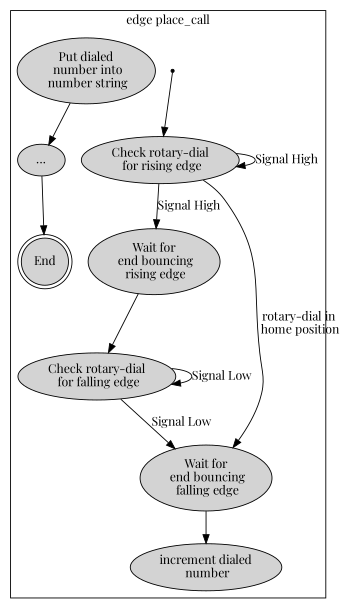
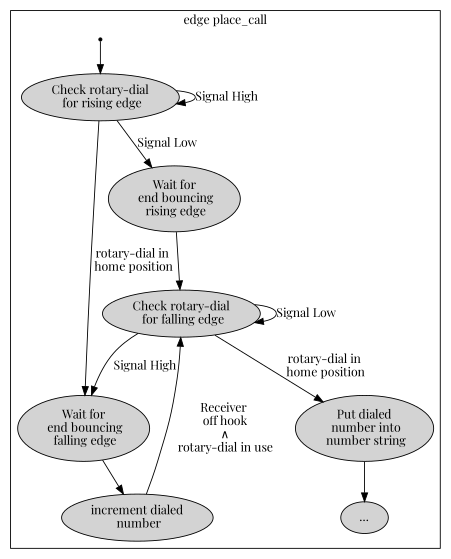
edge "Check rotary-dial for rising edge" -> "Wait for end bouncing rising edge": label "Signal High" -> "Signal Low"
node "End": removed
edge "Check rotary-dial for falling edge" -> "Put dialed number into number string": added, label "rotary-dial in home position"
edge "increment dialed number" -> "Check rotary-dial for falling edge": added, label "Receiver off hook ∧ rotary-dial in use"
edge "Check rotary-dial for falling edge" -> "Wait for end bouncing falling edge": label "Signal Low" -> "Signal High"
